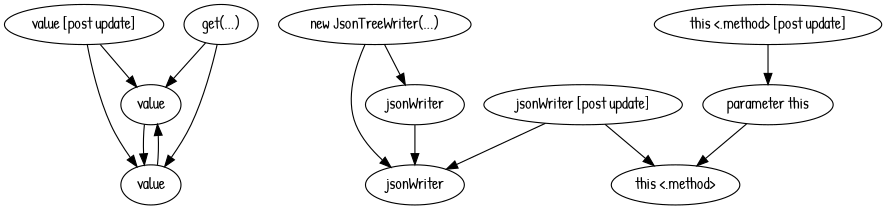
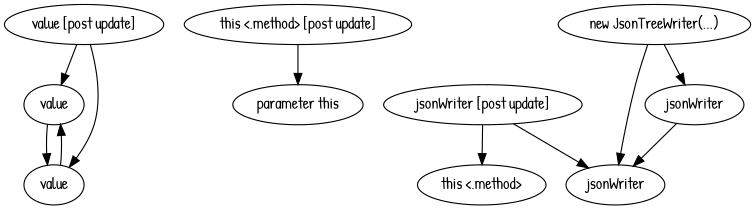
node "get(...)": removed
edge "parameter this" -> "this <.method>": removed
